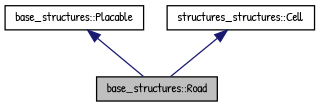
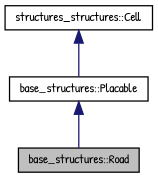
edge "base_structures::Road" -> "structures_structures::Cell": now "base_structures::Placable" -> "structures_structures::Cell"
